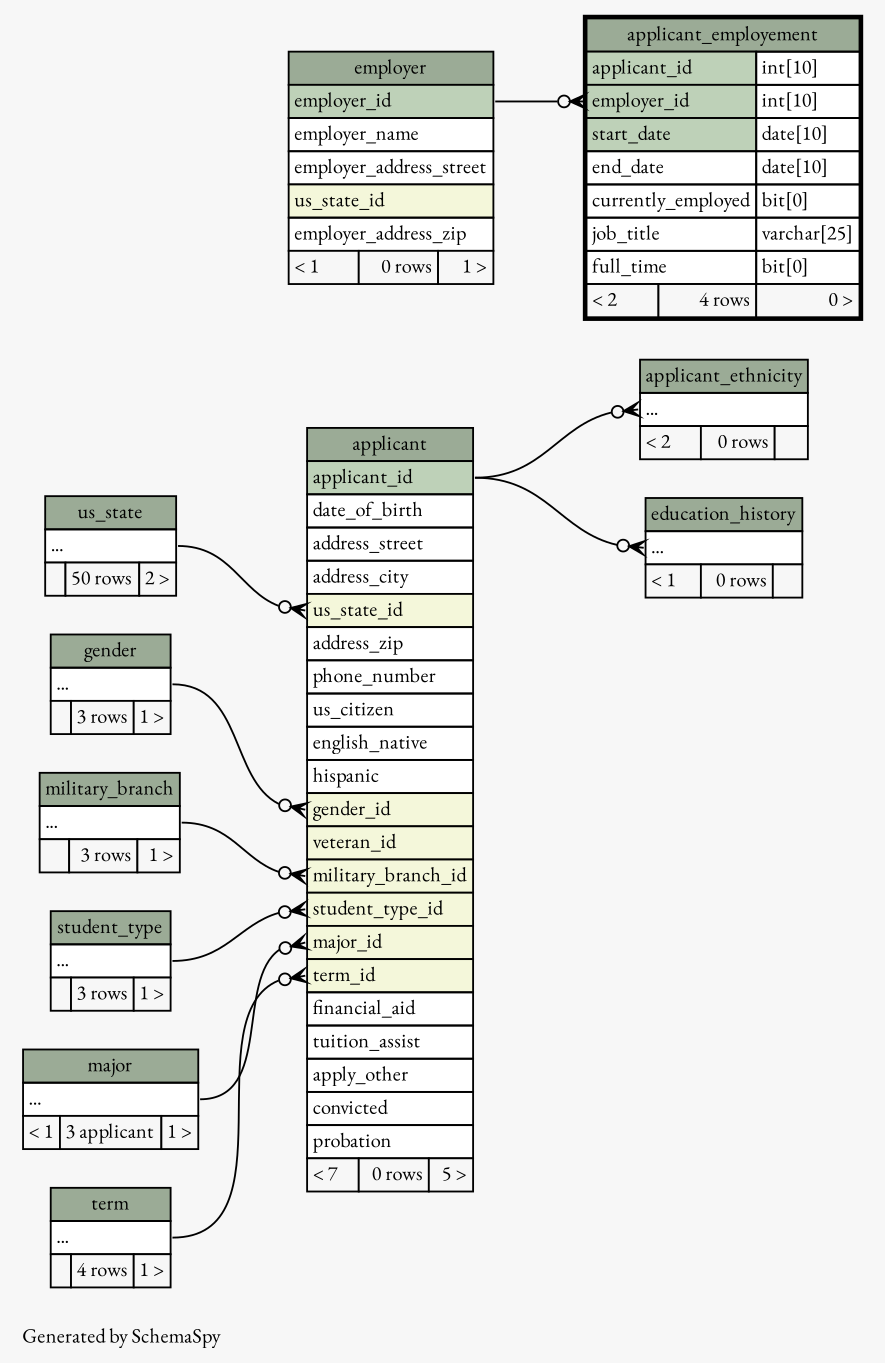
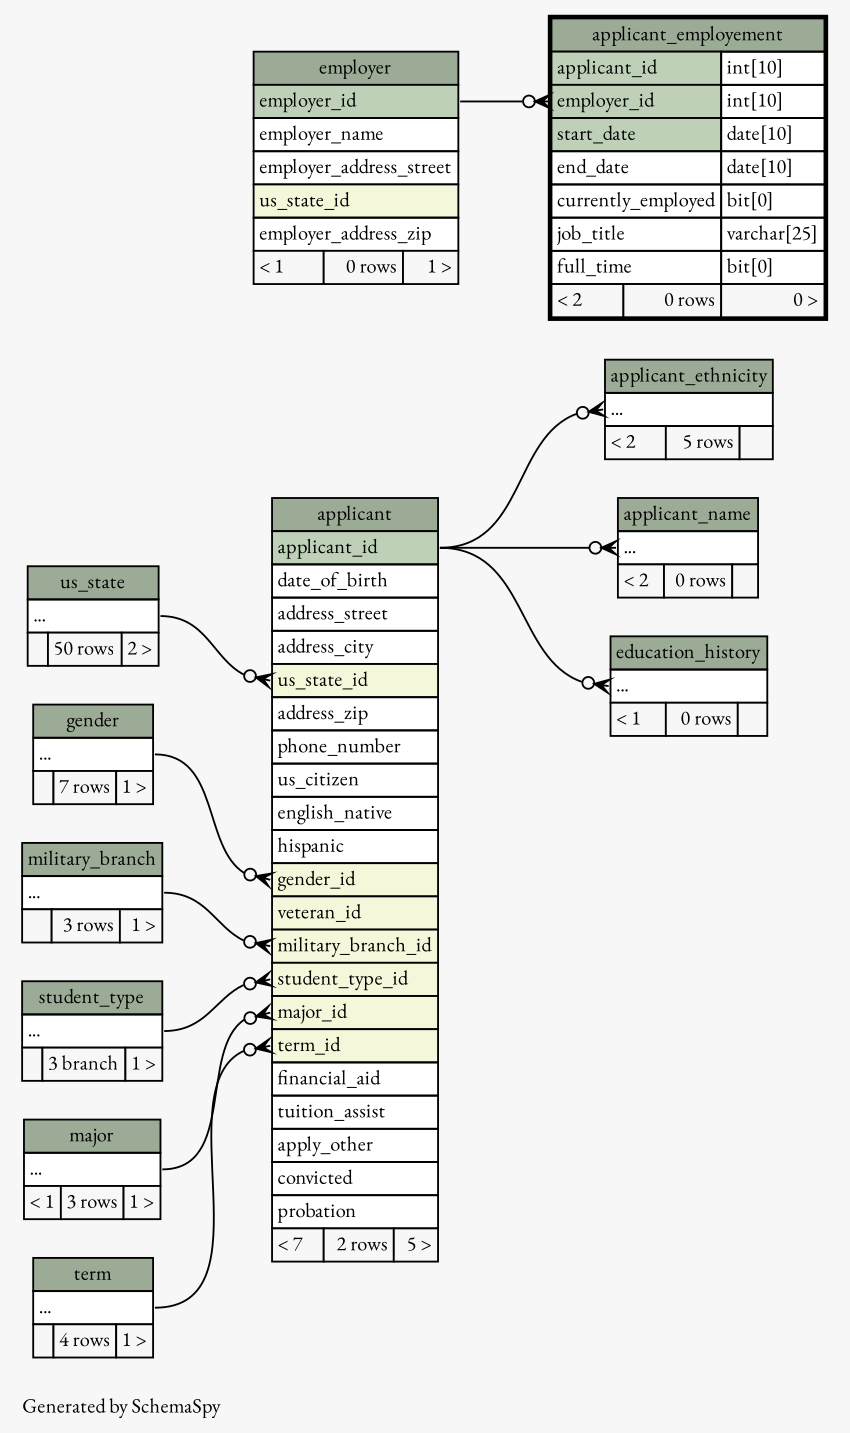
node "applicant_employement": text "4 rows" -> "0 rows"
node "applicant_ethnicity": text "0 rows" -> "5 rows"
node "applicant_name": added
node "gender": text "3 rows" -> "7 rows"
node "student_type": text "3 rows" -> "3 branch"
node "major": text "3 applicant" -> "3 rows"
node "applicant": text "0 rows" -> "2 rows"
